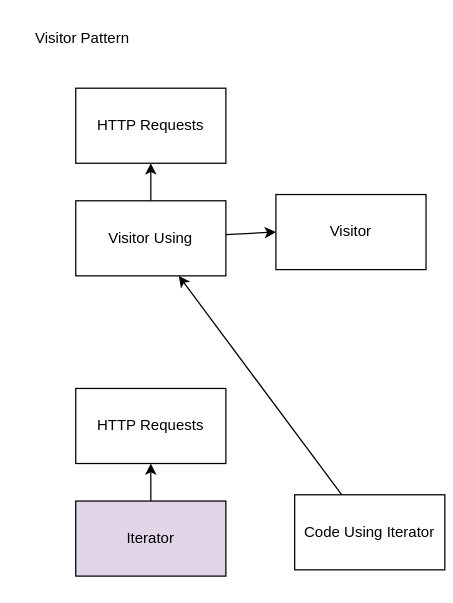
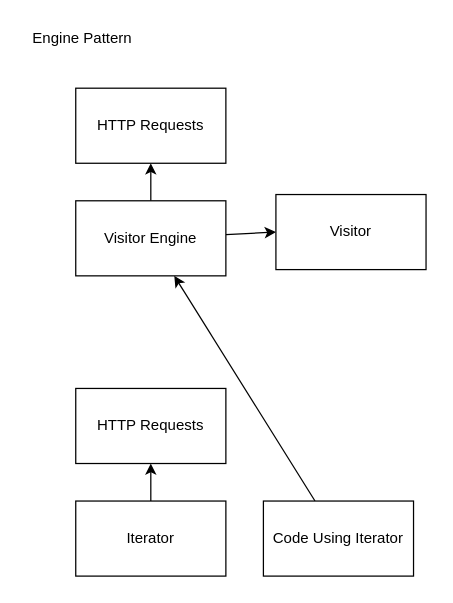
node "Visitor Pattern": label "Visitor Pattern" -> "Engine Pattern"
node "Visitor Using": label "Visitor Using" -> "Visitor Engine"
node "Code Using Iterator": moved (369, 532) -> (338, 538)
node "Iterator": fillcolor #e1d5e7 -> #ffffff
